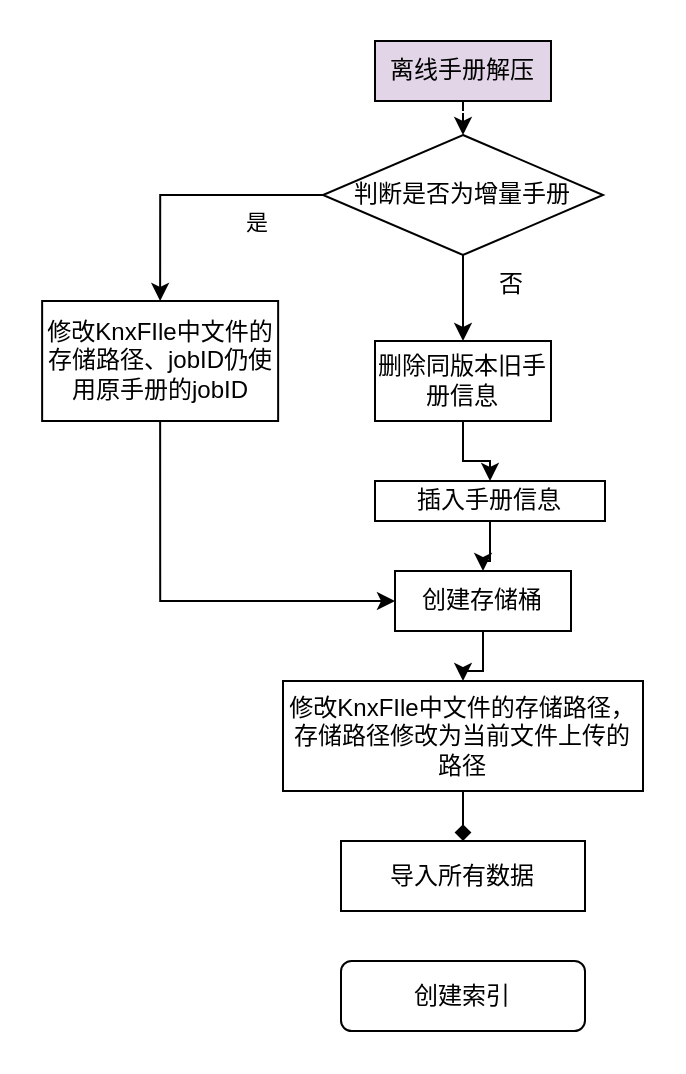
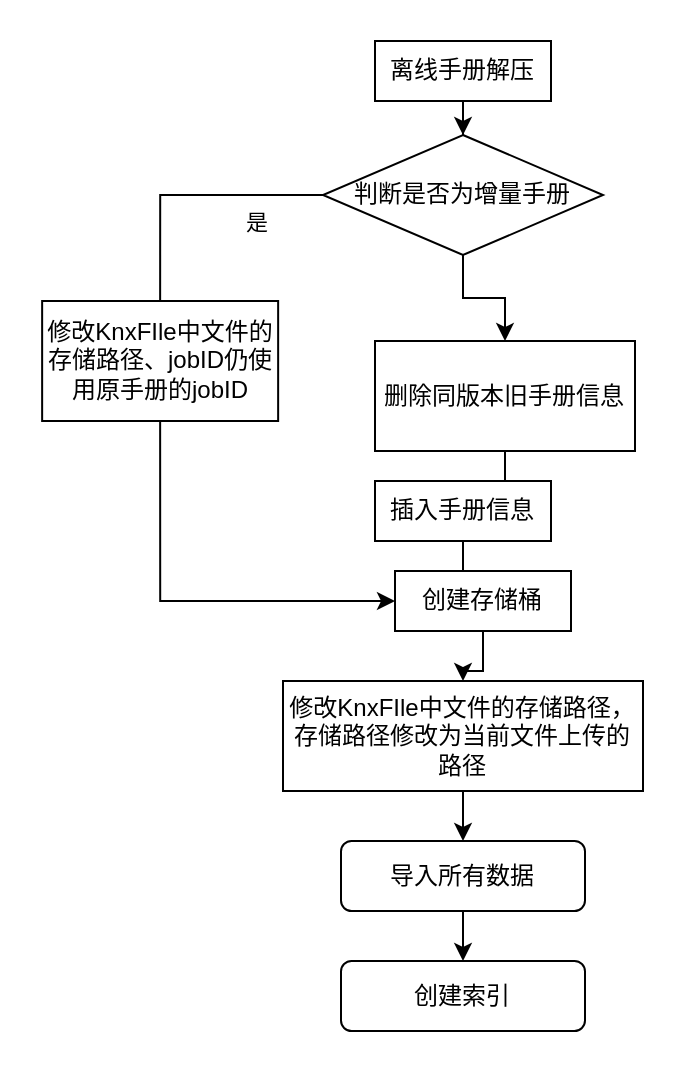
node "离线手册解压": fillcolor #e1d5e7 -> #ffffff
edge "离线手册解压" -> "判断是否为增量手册": style dashed -> solid
node "否": removed
edge "判断是否为增量手册" -> "修改KnxFIle中文件的存储路径、jobID仍使用原手册的jobID": arrowhead classic -> none
node "删除同版本旧手册信息": size 176x80 -> 260x110
node "插入手册信息": size 230x40 -> 176x60
edge "修改KnxFIle中文件的存储路径，存储路径修改为当前文件上传的路径" -> "导入所有数据": arrowhead diamond -> classic
node "导入所有数据": shape rectangle -> rounded rectangle
edge "导入所有数据" -> "创建索引": added
